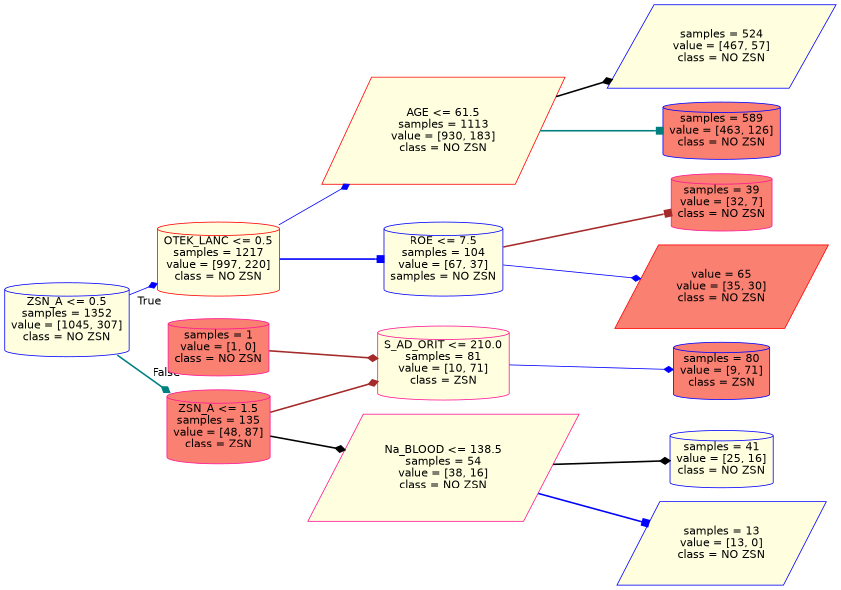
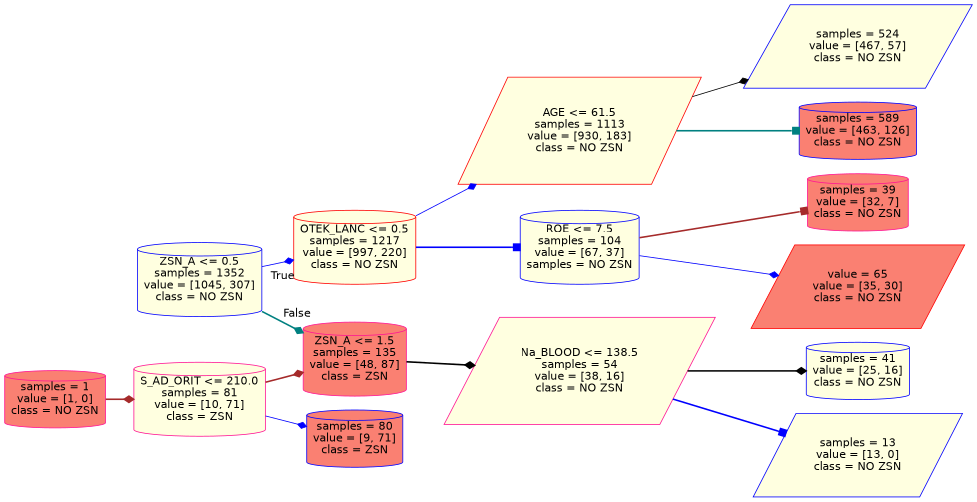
edge "AGE <= 61.5 samples = 1113 value = [930, 183] class = NO ZSN" -> "samples = 524 value = [467, 57] class = NO ZSN": style bold -> solid
edge "ZSN_A <= 1.5 samples = 135 value = [48, 87] class = ZSN" -> "S_AD_ORIT <= 210.0 samples = 81 value = [10, 71] class = ZSN": reversed
